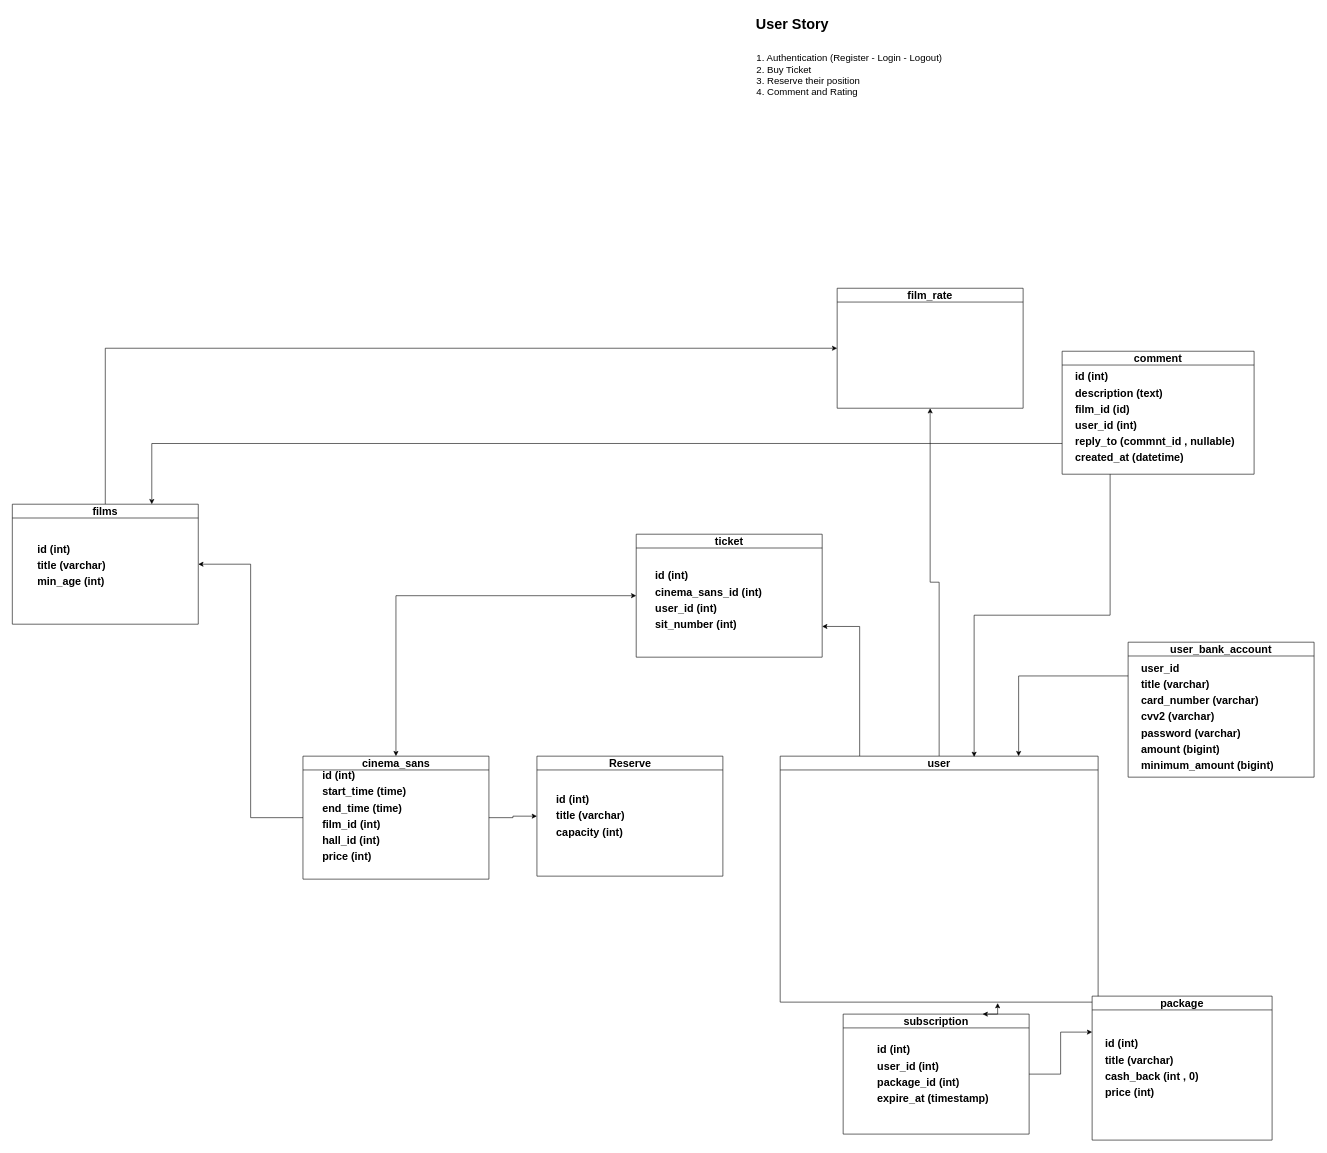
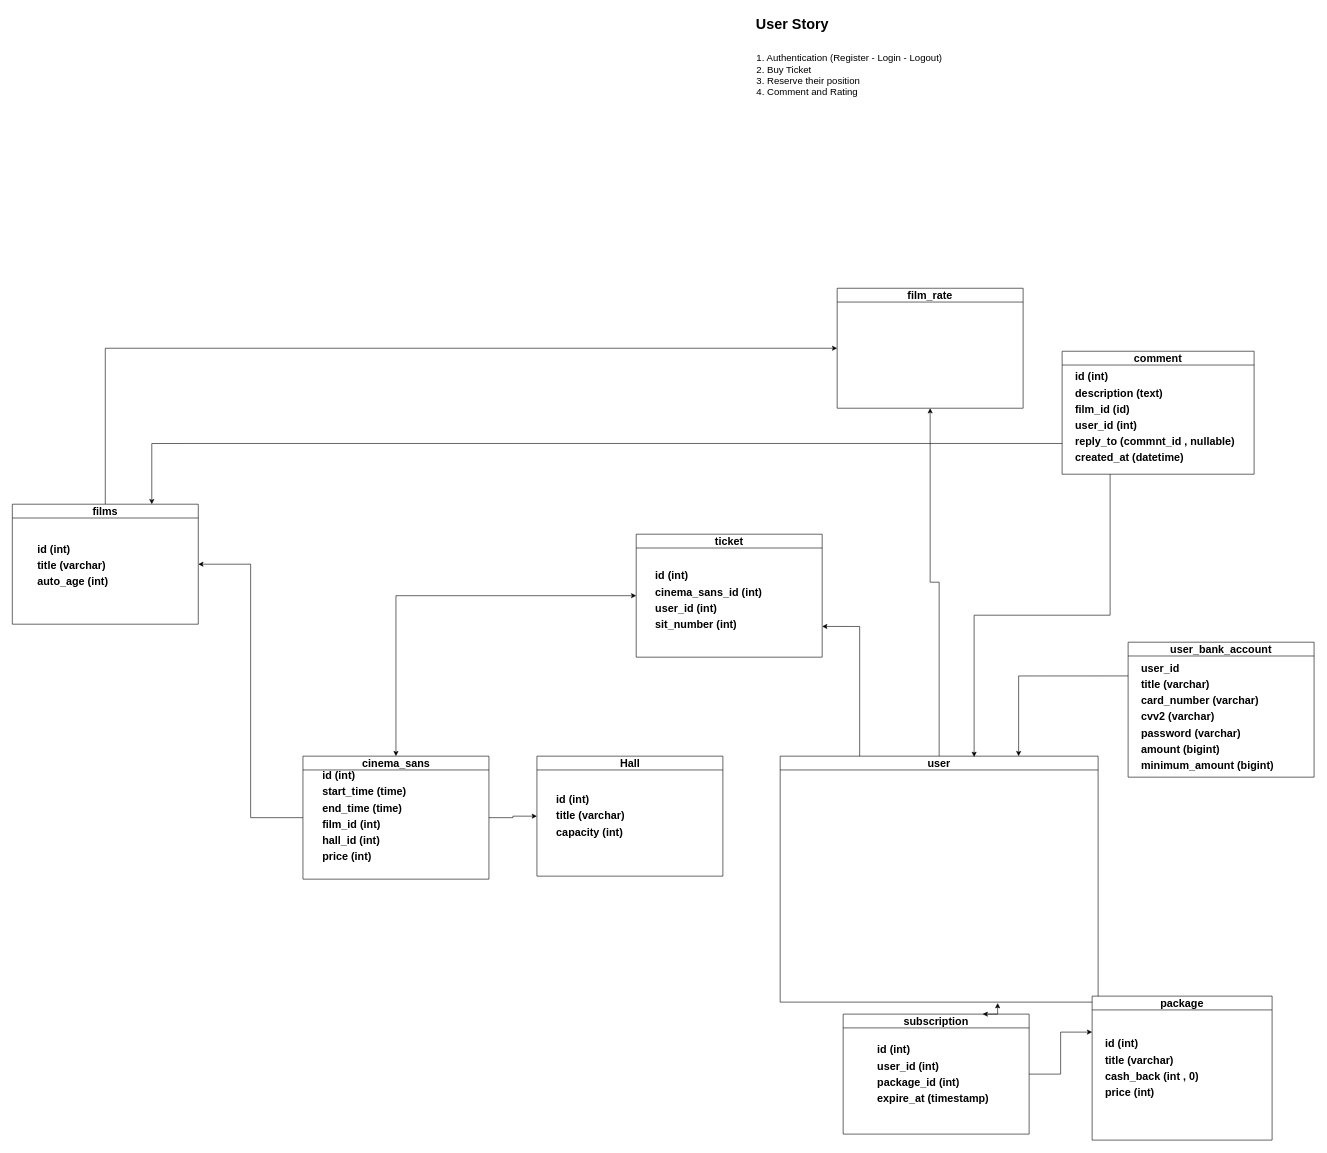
node "id (int) title (varchar) min_age (int)": label "id (int) title (varchar) min_age (int)" -> "id (int) title (varchar) auto_age (int)"
node "Reserve": label "Reserve" -> "Hall"
